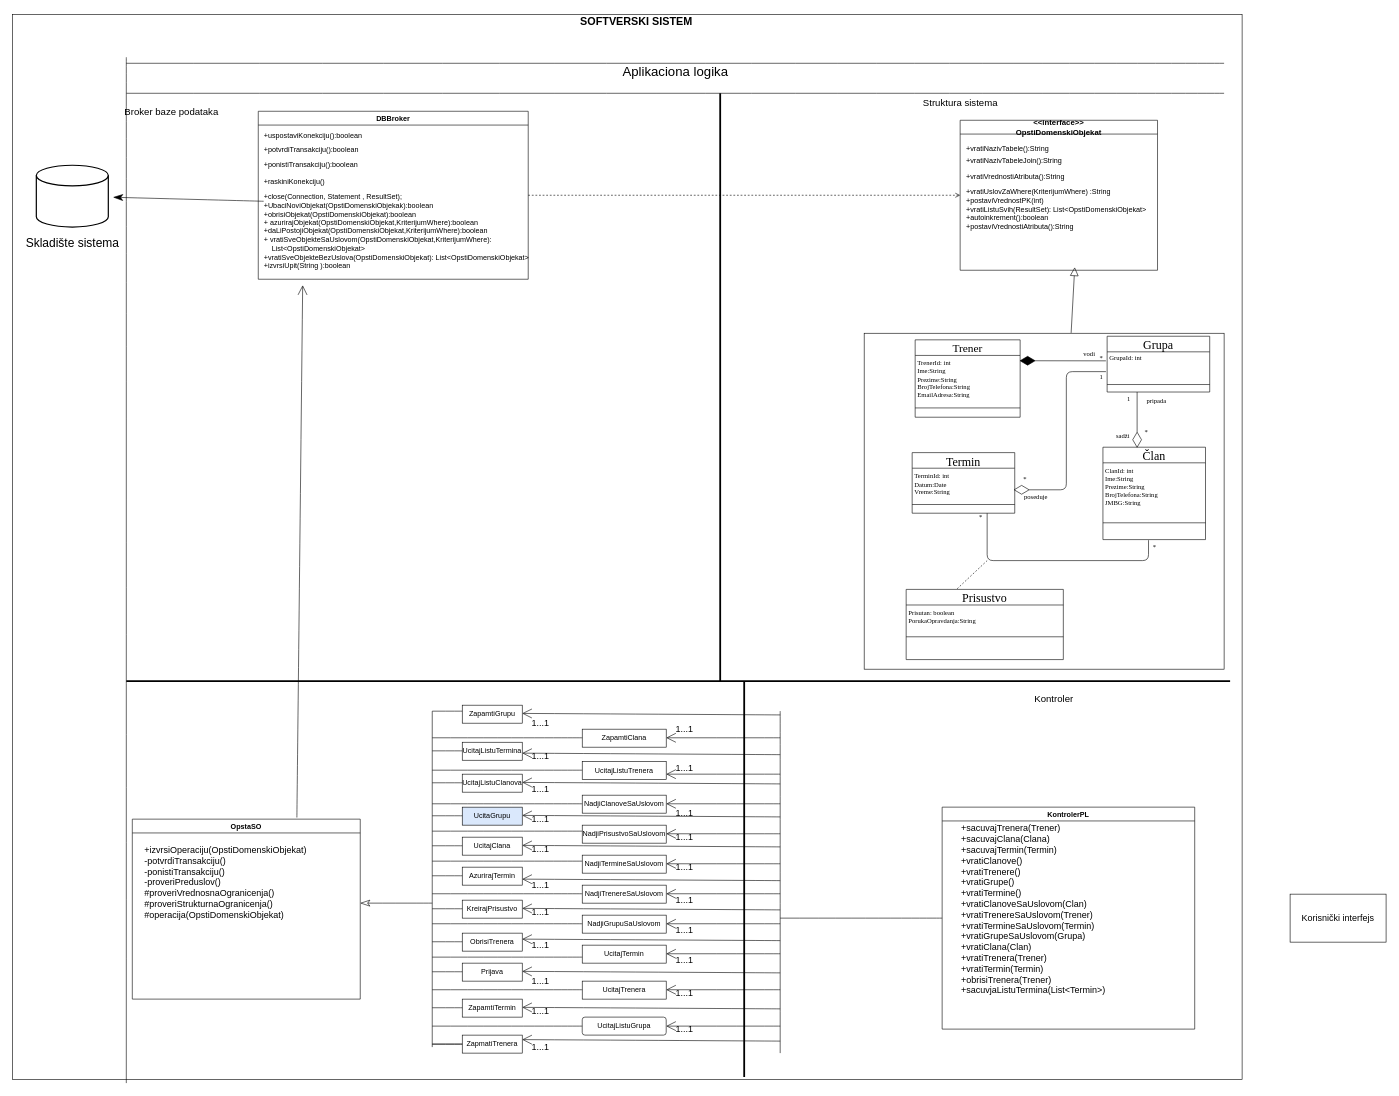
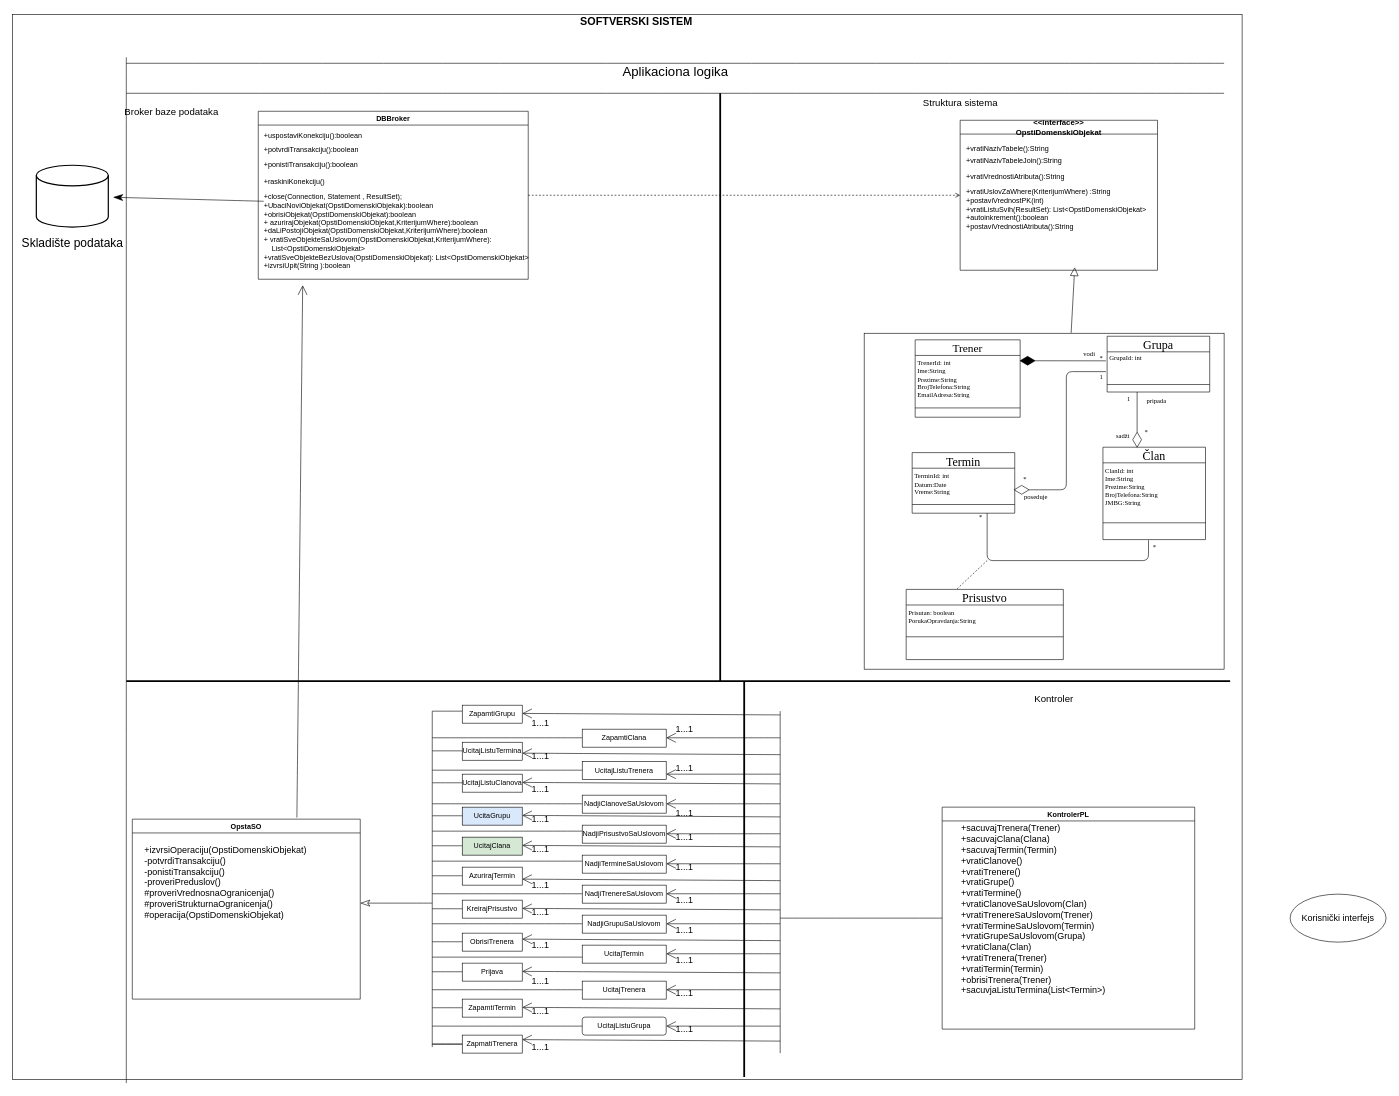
node "Skladište sistema": label "Skladište sistema" -> "Skladište podataka"
node "UcitajClana": fillcolor #ffffff -> #d5e8d4
node "Korisnički interfejs": shape rectangle -> ellipse
